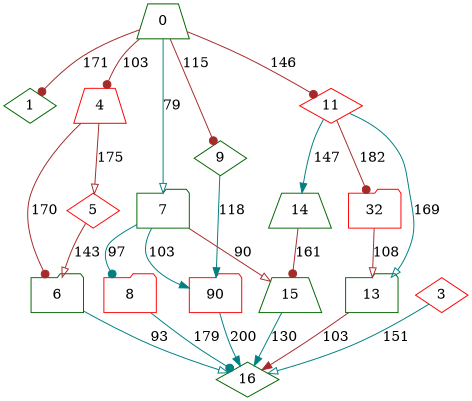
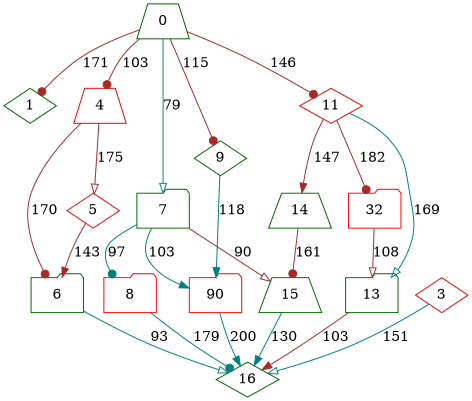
edge "11" -> "14": color teal -> brown
edge "5" -> "6": arrowhead onormal -> normal
